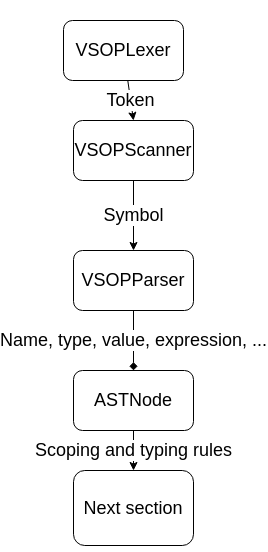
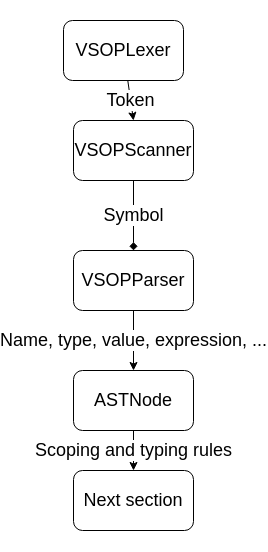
edge "VSOPScanner" -> "VSOPParser": arrowhead classic -> diamond
edge "VSOPParser" -> "ASTNode": arrowhead diamond -> classic
node "Next section": size 120x75 -> 120x60
